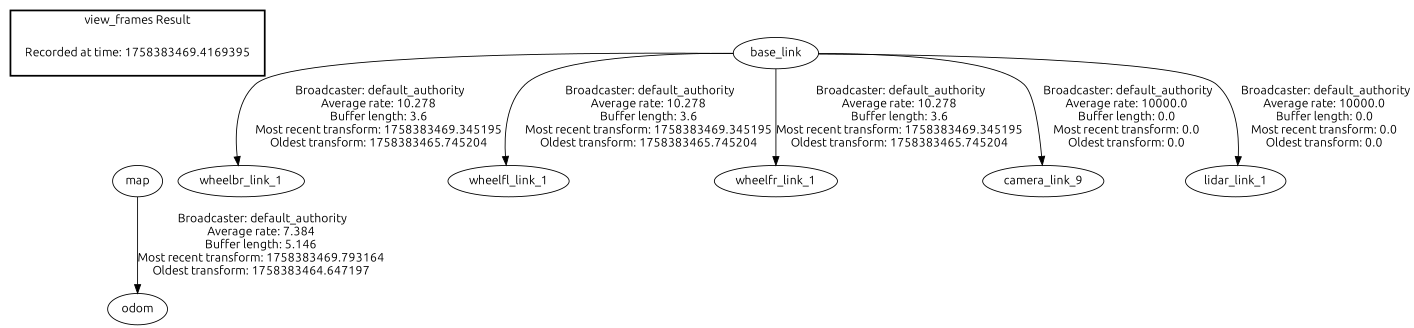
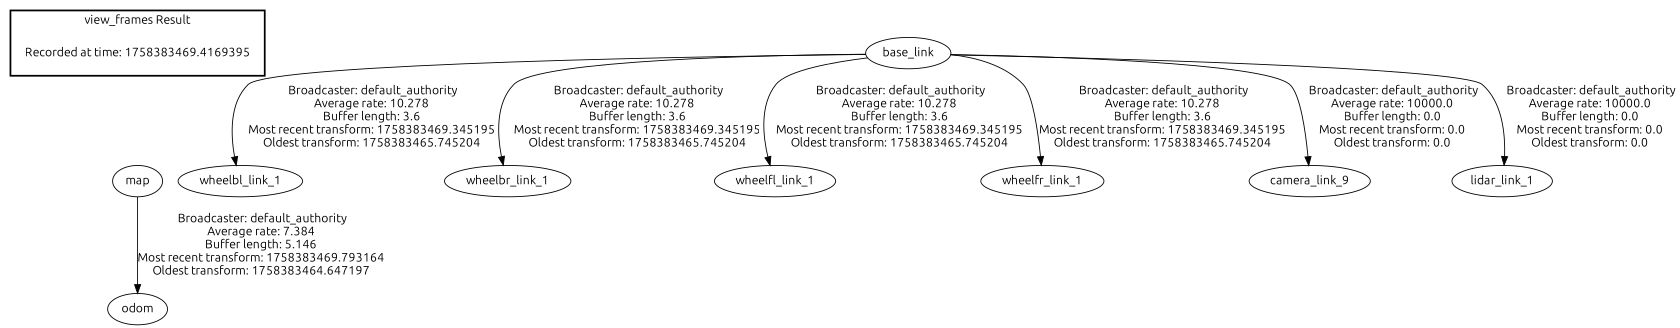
node "wheelbl_link_1": added
